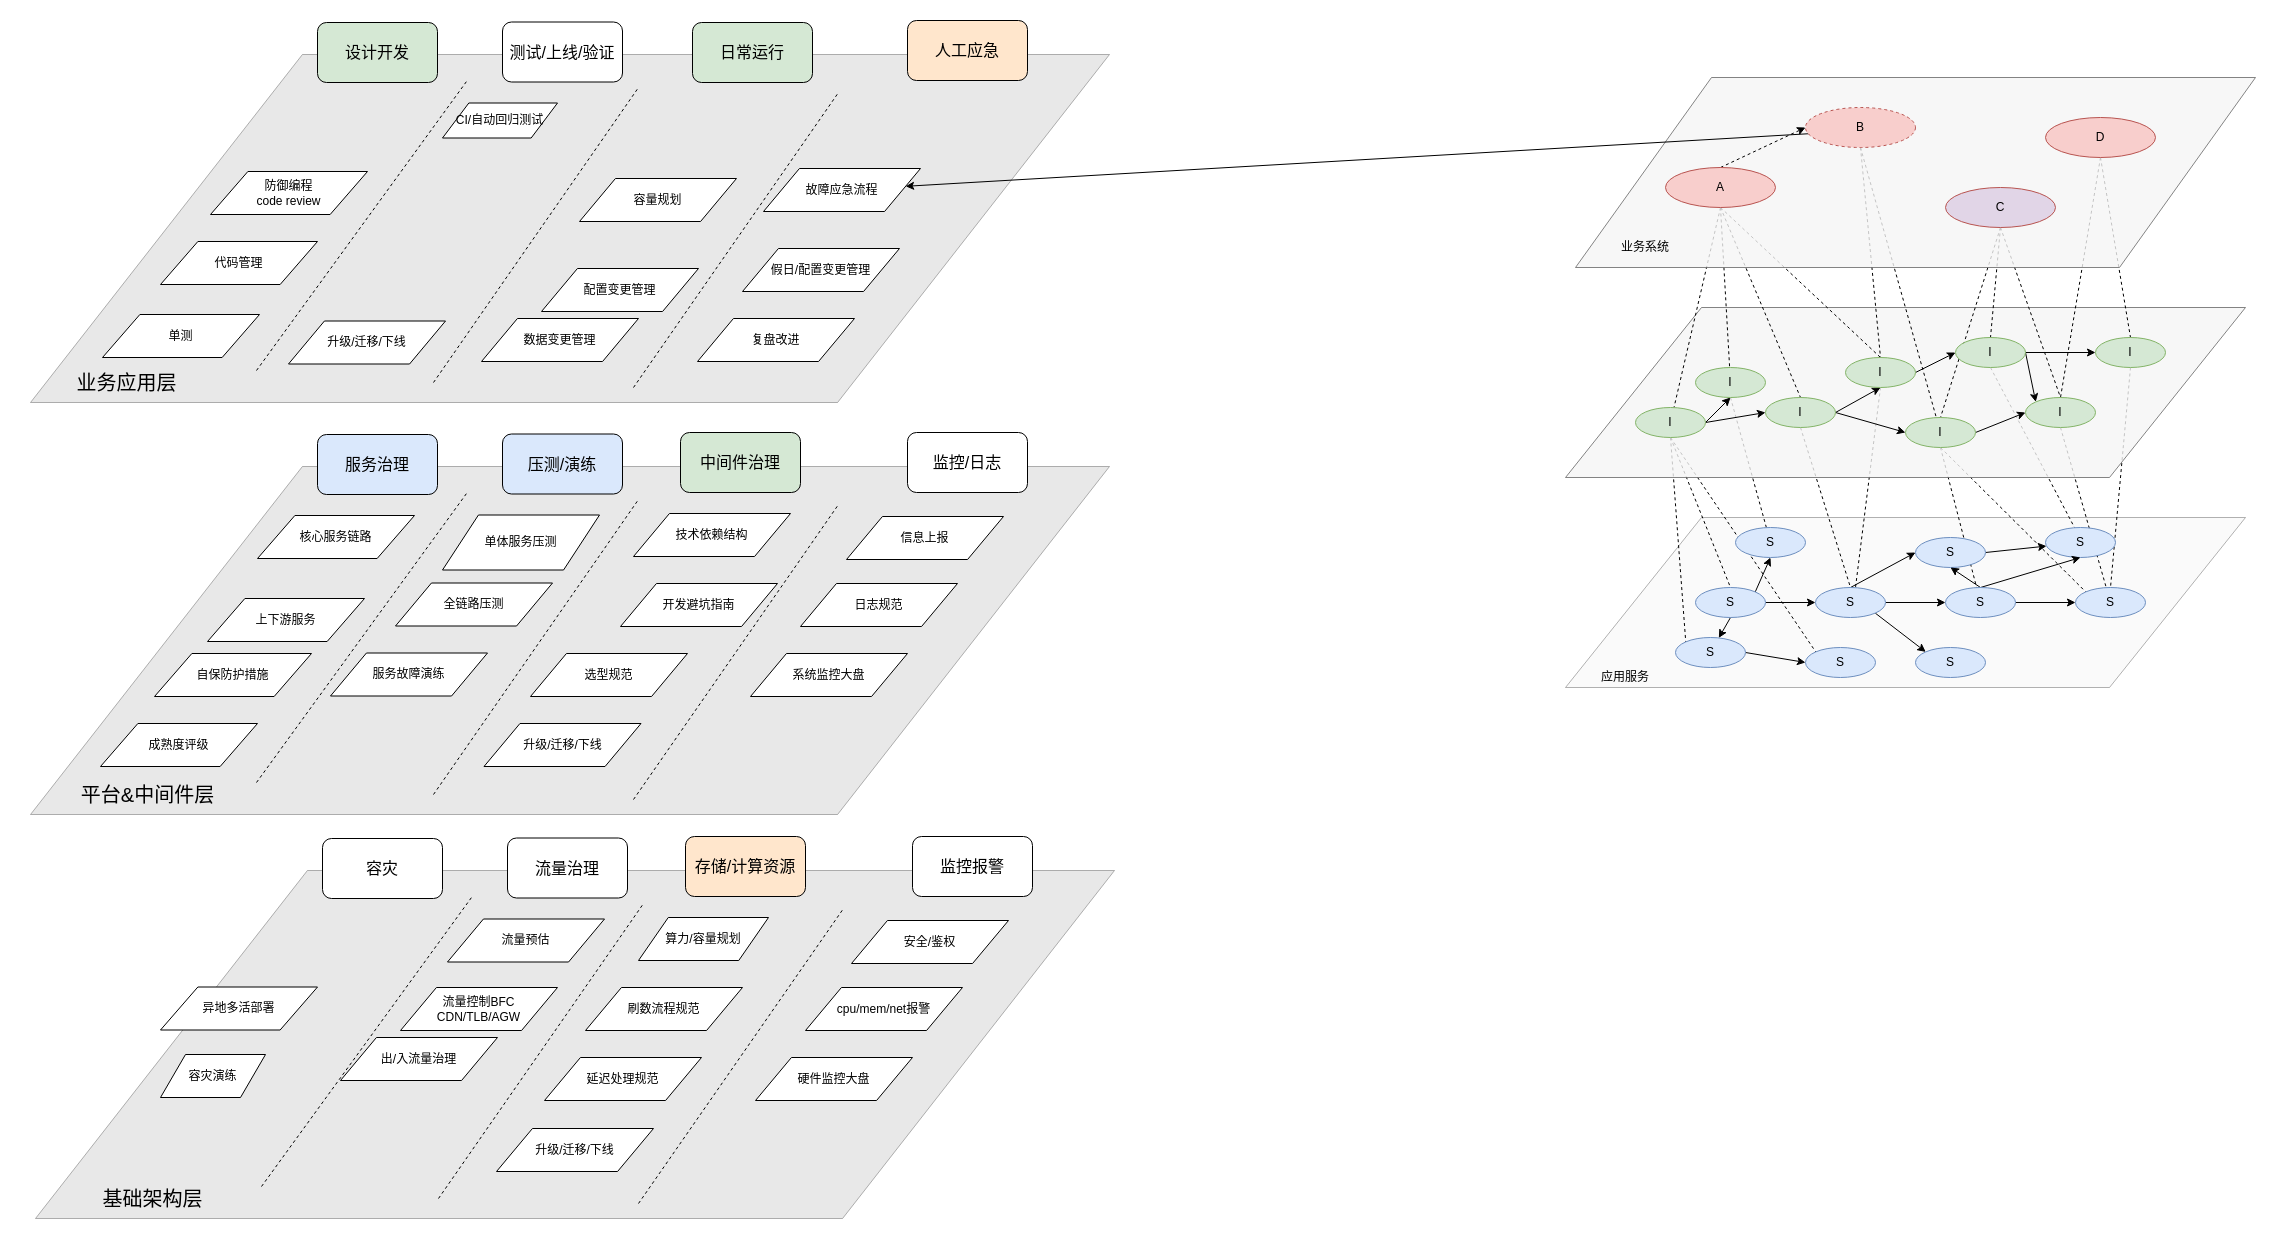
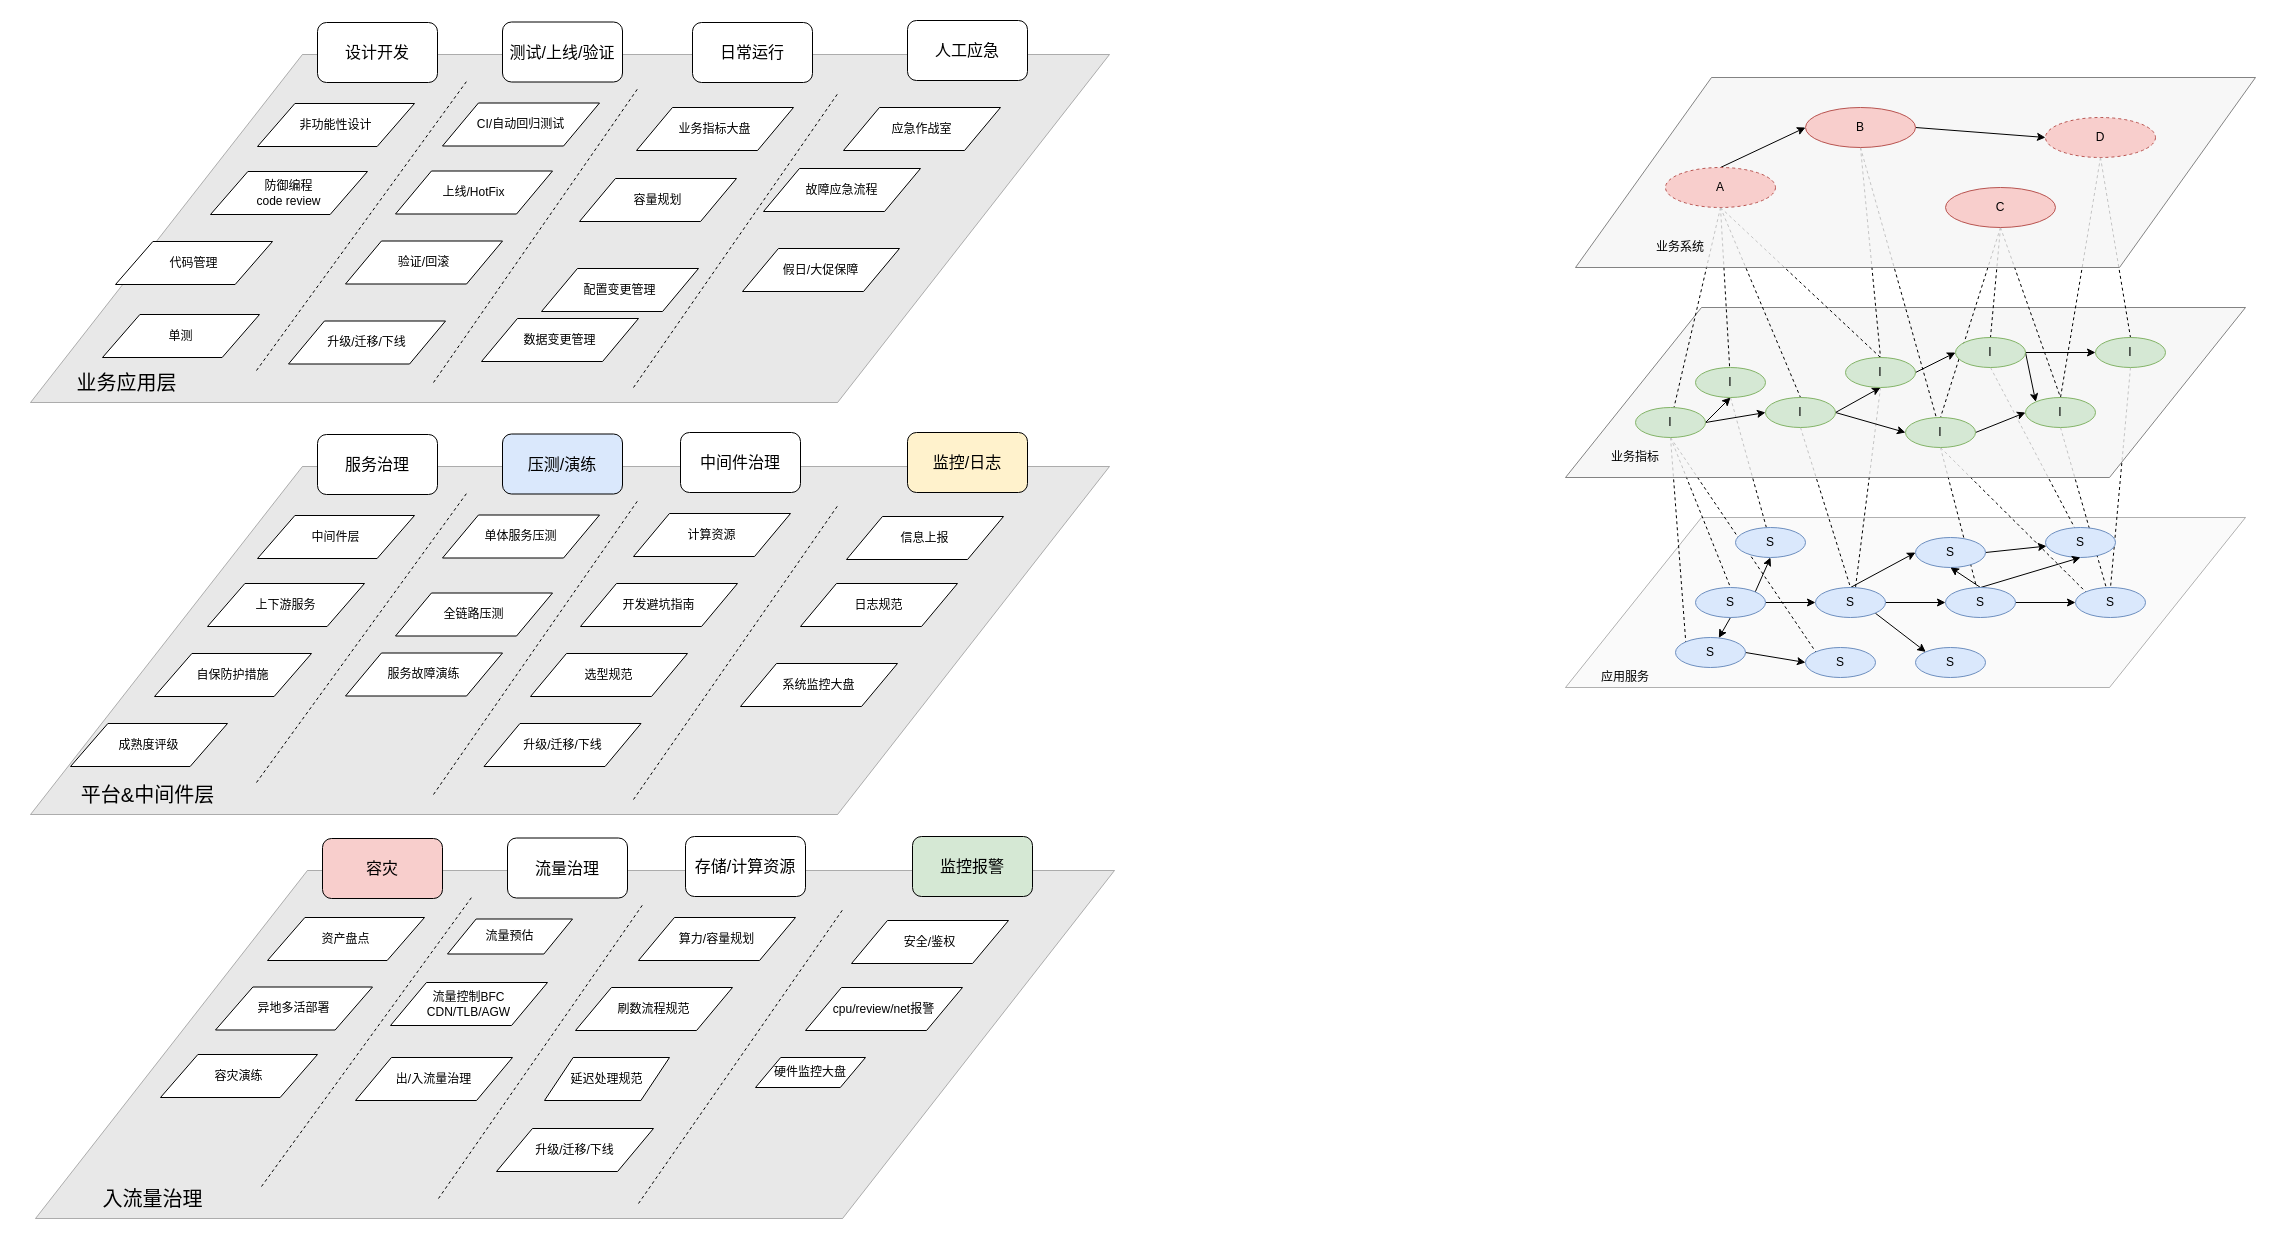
node "人工应急": fillcolor #ffe6cc -> #ffffff
node "设计开发": fillcolor #d5e8d4 -> #ffffff
node "日常运行": fillcolor #d5e8d4 -> #ffffff
node "CI/自动回归测试": size 115x35 -> 157x43
node "非功能性设计": added
node "B": style dashed -> solid
node "业务指标大盘": added
node "应急作战室": added
node "D": style solid -> dashed
edge "A" -> "B": style dashed -> solid
edge "B" -> "故障应急流程": now "B" -> "D"
node "A": style solid -> dashed
node "上线/HotFix": added
node "C": fillcolor #e1d5e7 -> #f8cecc
node "业务系统": moved (1646, 248) -> (1681, 248)
node "代码管理": moved (239, 263) -> (194, 263)
node "验证/回滚": added
node "假日/配置变更管理": label "假日/配置变更管理" -> "假日/大促保障"
node "复盘改进": removed
node "业务指标": added
node "中间件治理": fillcolor #d5e8d4 -> #ffffff
node "监控/日志": fillcolor #ffffff -> #fff2cc
node "服务治理": fillcolor #dae8fc -> #ffffff
node "技术依赖结构": label "技术依赖结构" -> "计算资源"
node "核心服务链路": label "核心服务链路" -> "中间件层"
node "单体服务压测": size 157x55 -> 157x43
node "全链路压测": moved (474, 605) -> (474, 615)
node "开发避坑指南": moved (699, 605) -> (659, 605)
node "上下游服务": moved (286, 620) -> (286, 605)
node "服务故障演练": moved (409, 675) -> (424, 675)
node "系统监控大盘": moved (829, 675) -> (819, 685)
node "成熟度评级": moved (179, 745) -> (149, 745)
node "存储/计算资源": fillcolor #ffe6cc -> #ffffff
node "监控报警": fillcolor #ffffff -> #d5e8d4
node "容灾": fillcolor #ffffff -> #f8cecc
node "资产盘点": added
node "算力/容量规划": size 130x43 -> 157x43
node "流量预估": size 157x43 -> 125x35
node "异地多活部署": moved (239, 1009) -> (294, 1009)
node "流量控制BFC CDN/TLB/AGW": moved (479, 1009) -> (469, 1004)
node "刷数流程规范": moved (664, 1009) -> (654, 1009)
node "cpu/mem/net报警": label "cpu/mem/net报警" -> "cpu/review/net报警"
node "出/入流量治理": moved (419, 1059) -> (434, 1079)
node "容灾演练": size 105x43 -> 157x43
node "延迟处理规范": size 157x43 -> 125x43
node "硬件监控大盘": size 157x43 -> 110x30
node "基础架构层": label "基础架构层" -> "入流量治理"
